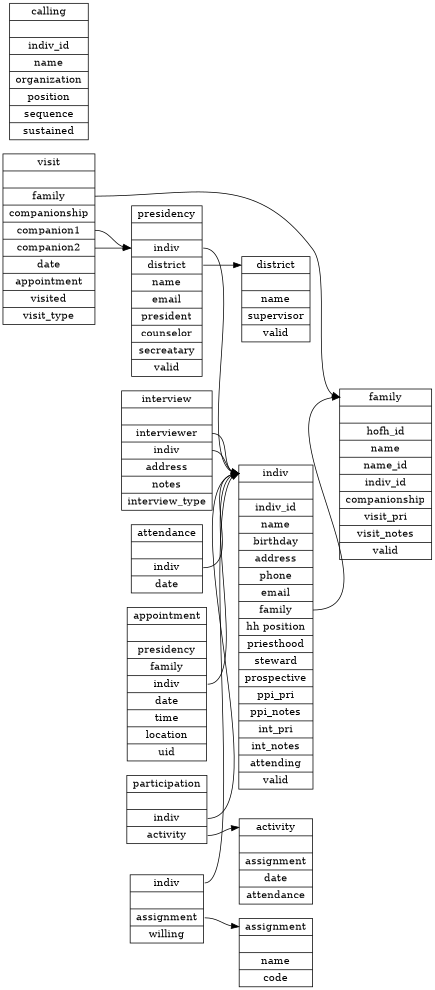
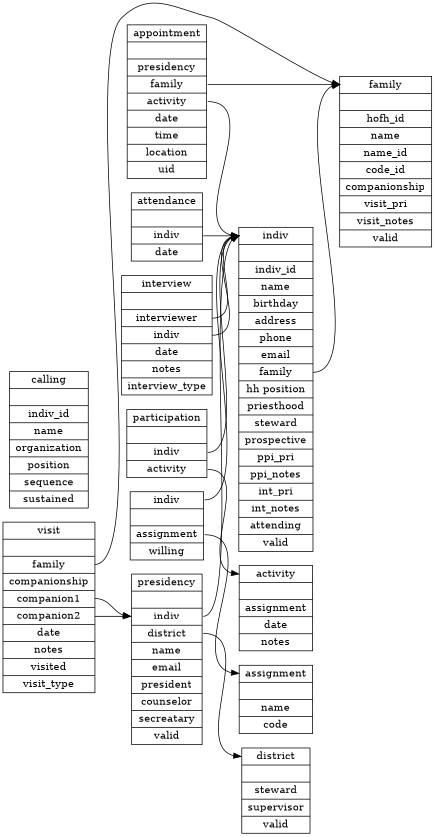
edge "appointment" -> "family": added
node "visit": text "appointment" -> "notes"
node "district": text "name" -> "steward"
node "interview": text "address" -> "date"
node "family": text "indiv_id" -> "code_id"
node "appointment": text "indiv" -> "activity"
node "activity": text "attendance" -> "notes"
